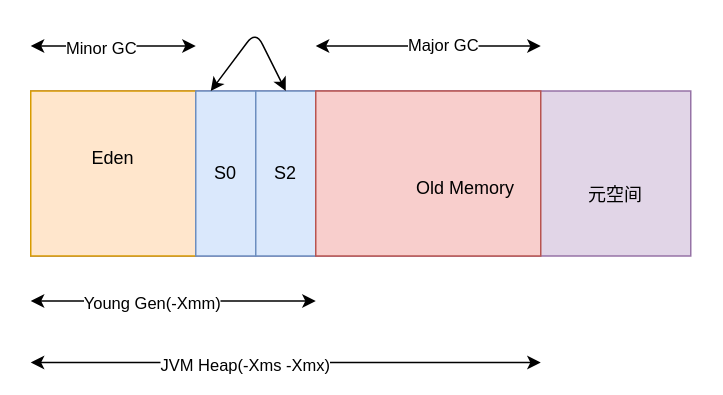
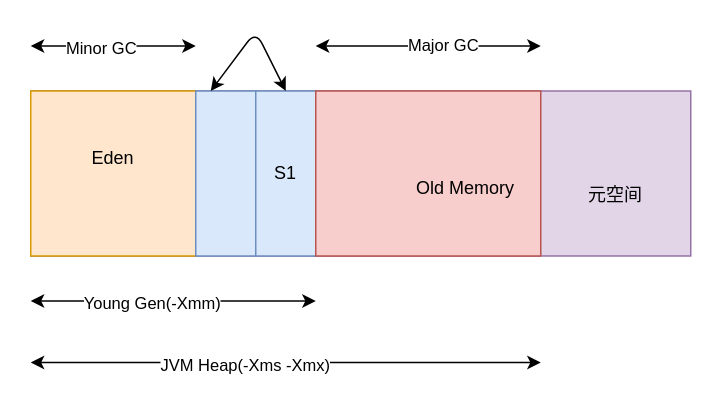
node "S0": removed
node "S2": label "S2" -> "S1"
